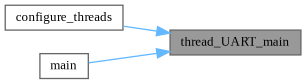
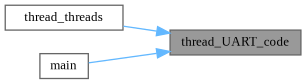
node "configure_threads": label "configure_threads" -> "thread_threads"
node "thread_UART_main": label "thread_UART_main" -> "thread_UART_code"
